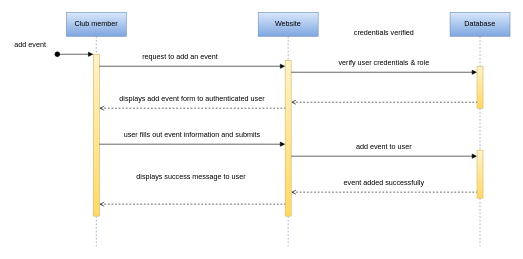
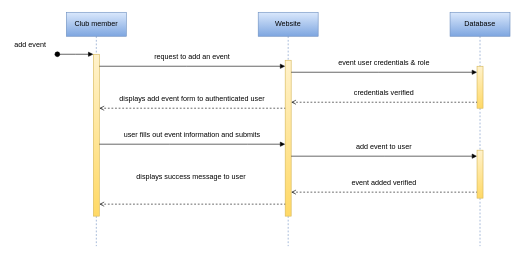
node "credentials verified": moved (384, 33) -> (384, 93)
node "request to add an event": moved (180, 57) -> (192, 57)
node "verify user credentials & role": label "verify user credentials & role" -> "event user credentials & role"
node "event added successfully": label "event added successfully" -> "event added verified"
